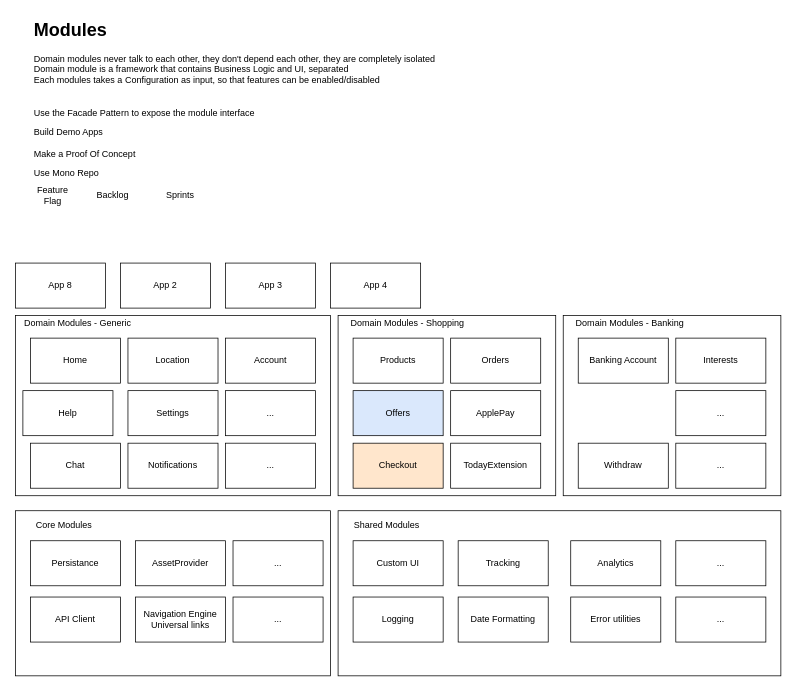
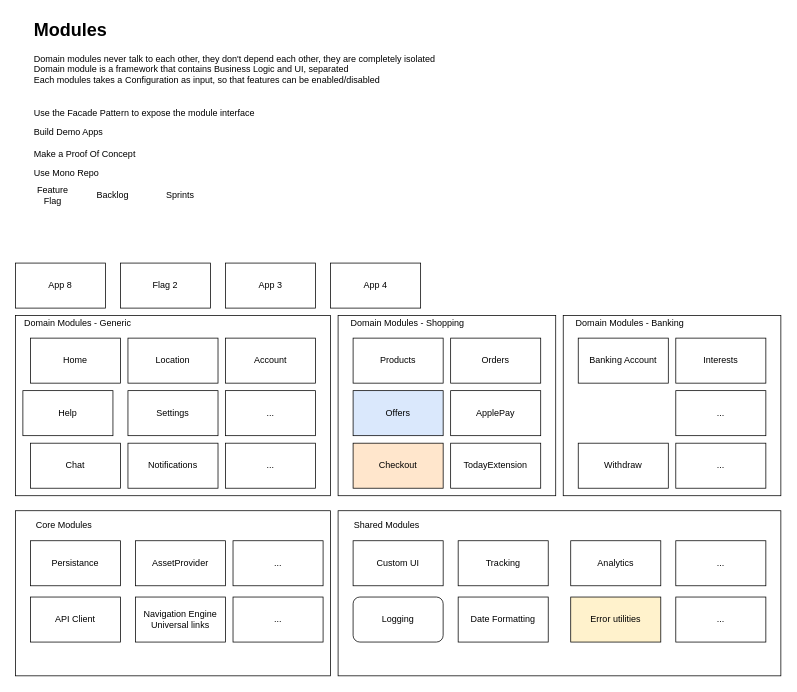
node "App 2": label "App 2" -> "Flag 2"
node "Logging": shape rectangle -> rounded rectangle
node "Error utilities": fillcolor #ffffff -> #fff2cc
